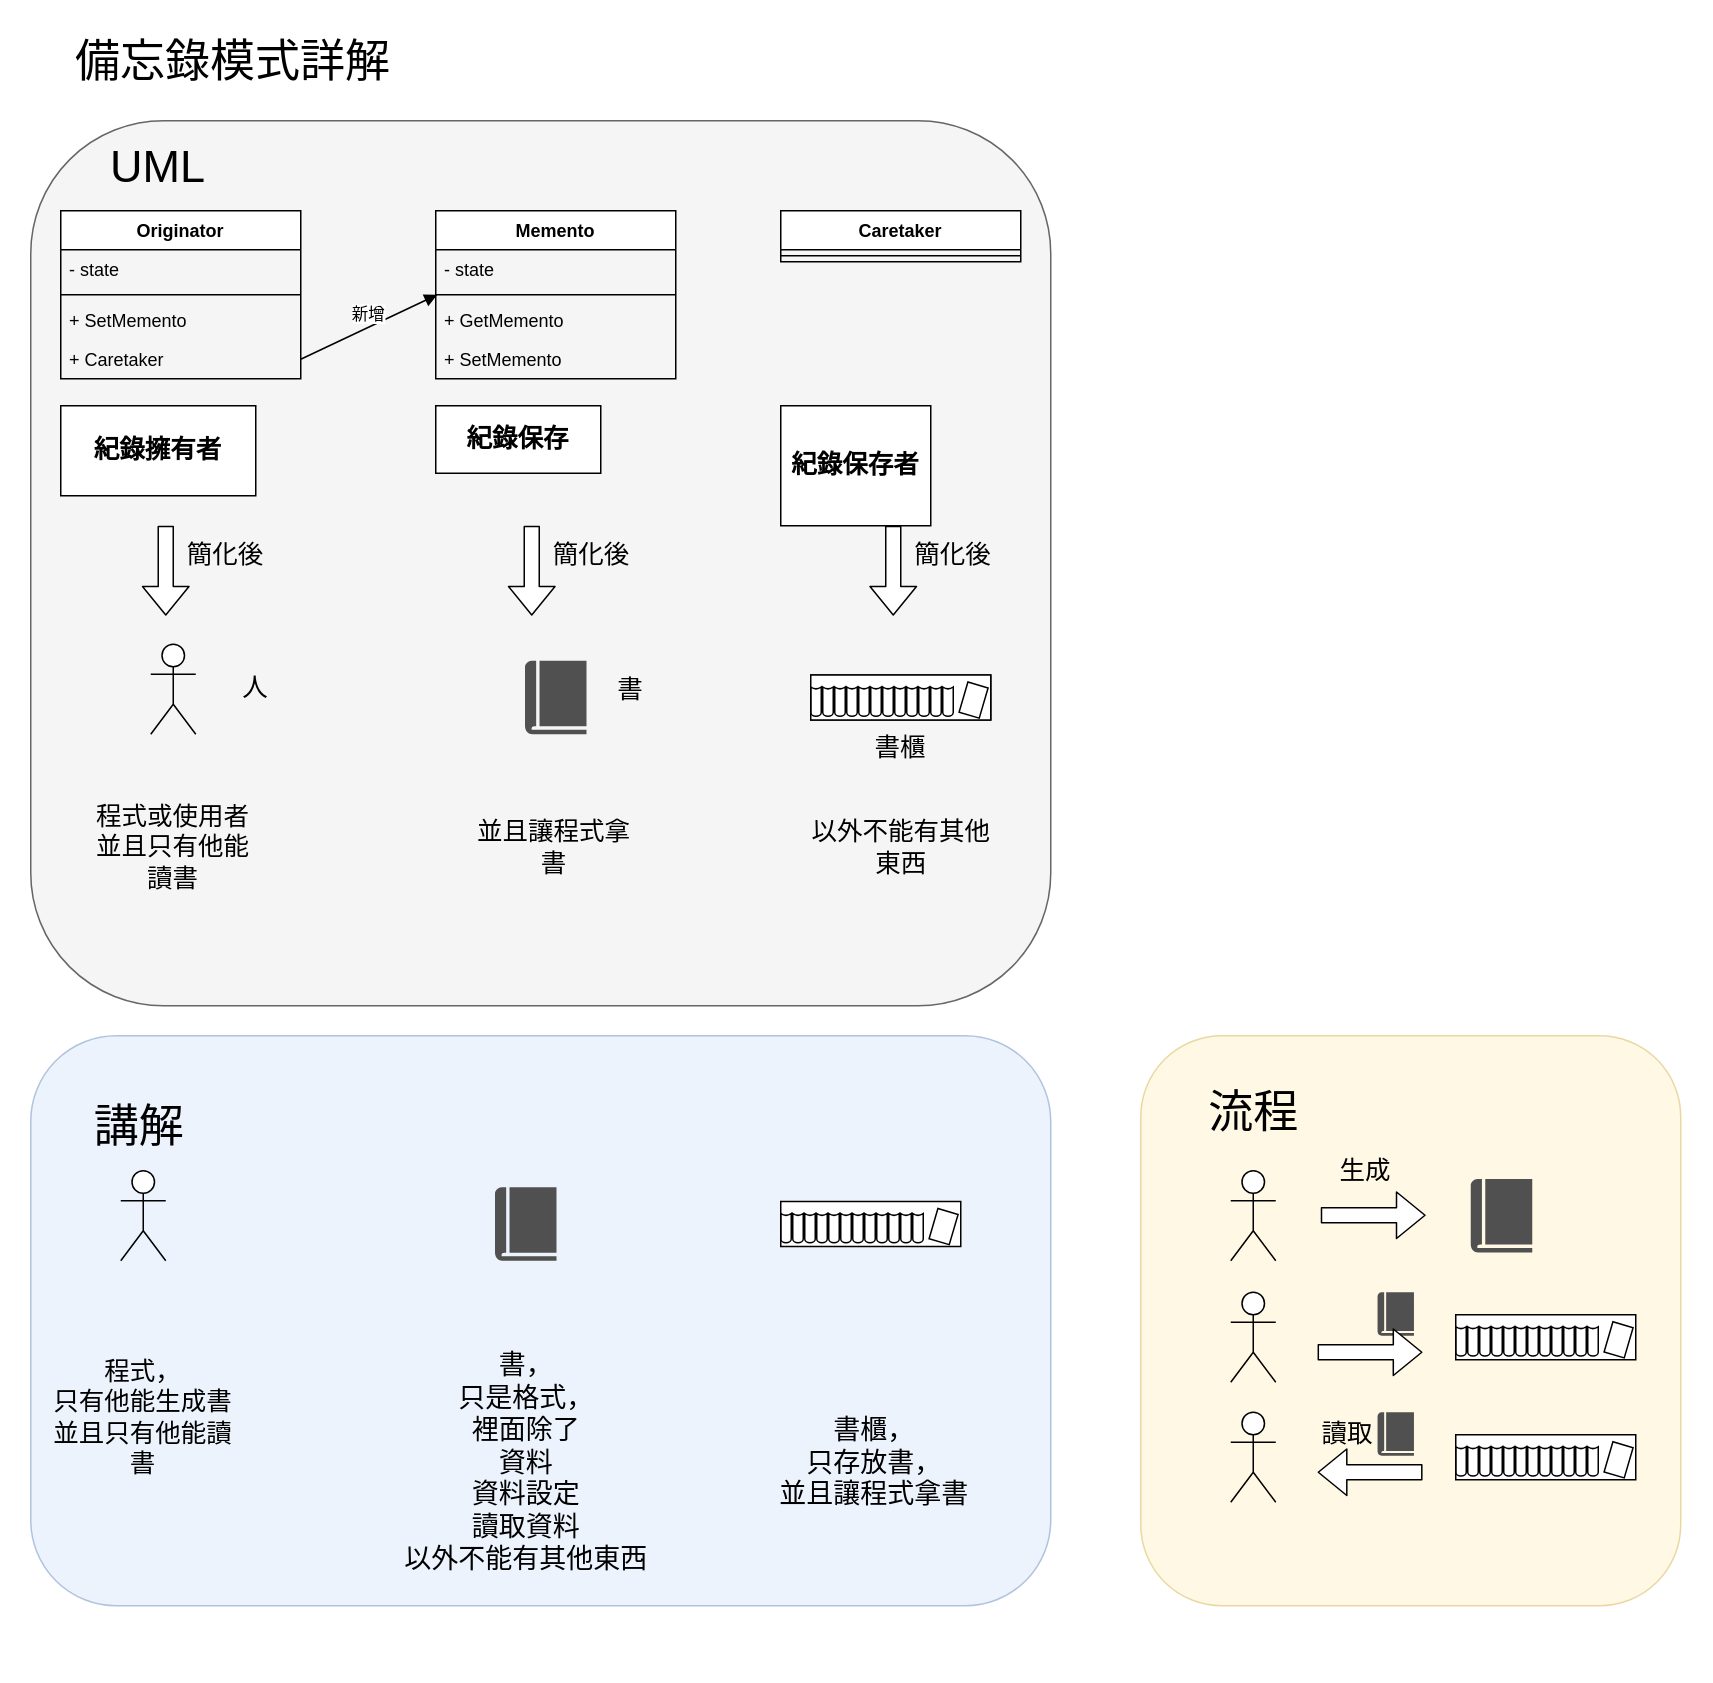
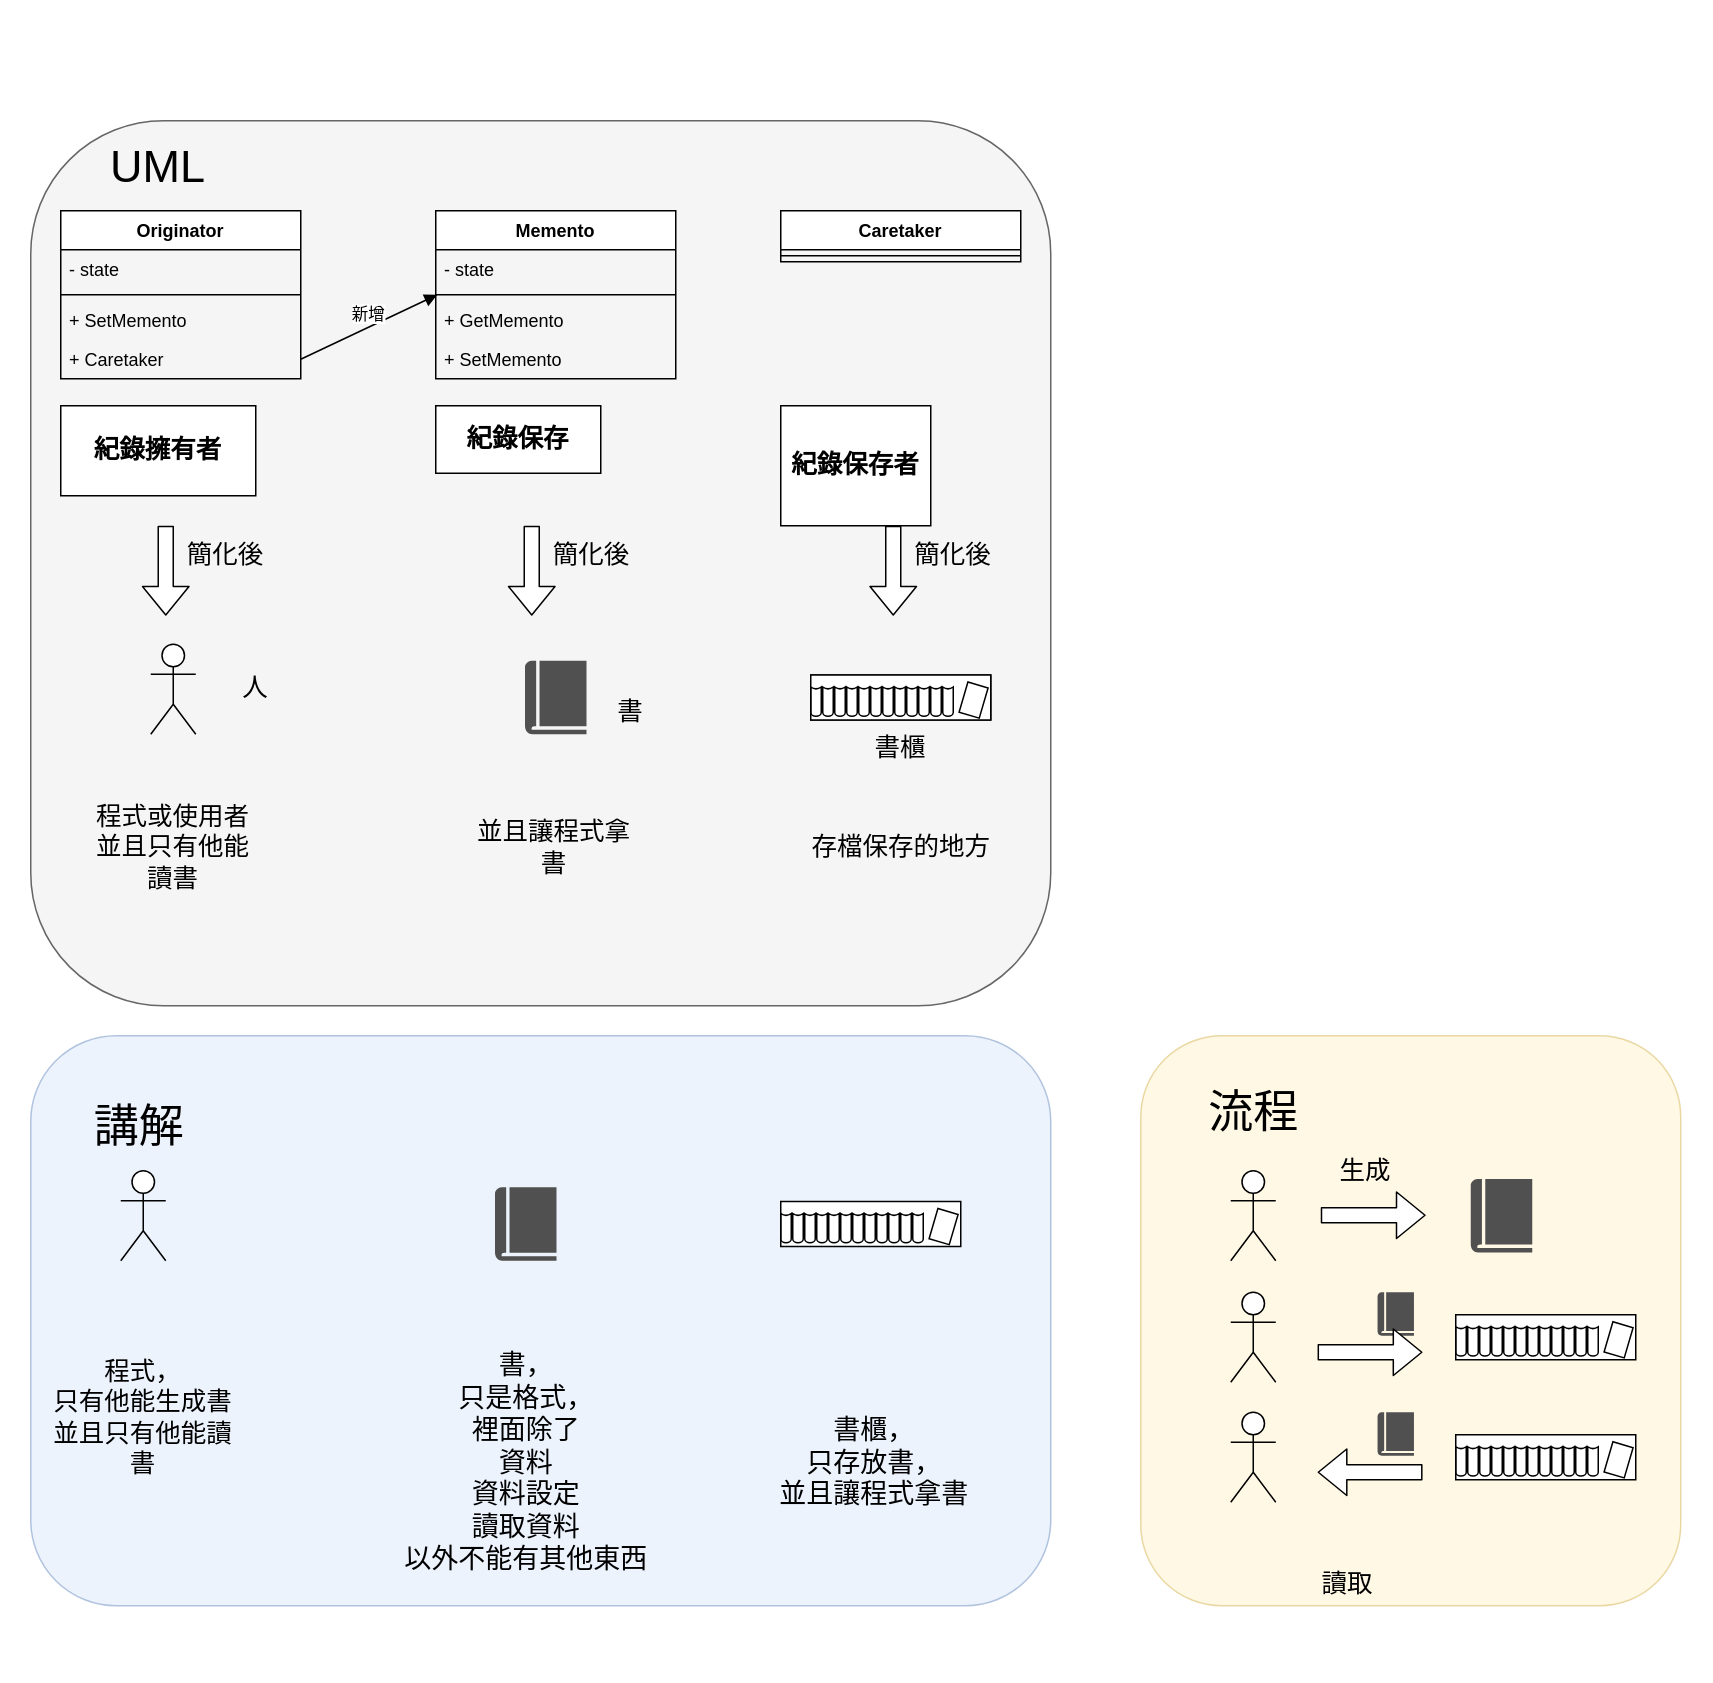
node "備忘錄模式詳解": removed
node "書": moved (631, 690) -> (631, 713)
node "以外不能有其他東西": label "以外不能有其他東西" -> "存檔保存的地方"
node "讀取": moved (1348, 1435) -> (1348, 1585)
